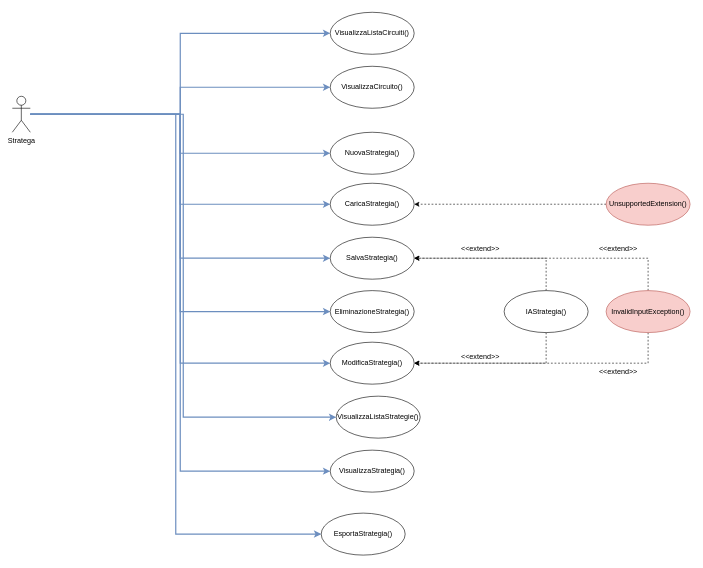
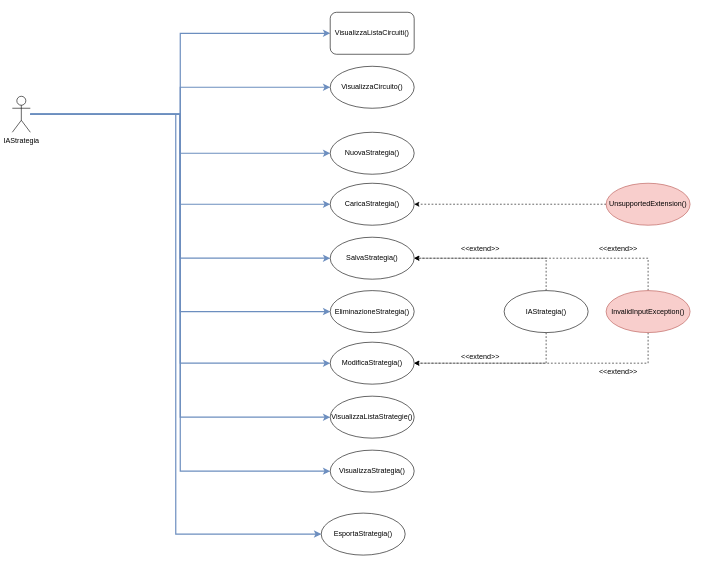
node "VisualizzaListaCircuiti()": shape ellipse -> rounded rectangle
node "Stratega": label "Stratega" -> "IAStrategia"
node "VisualizzaListaStrategie()": moved (378, 417) -> (372, 417)
